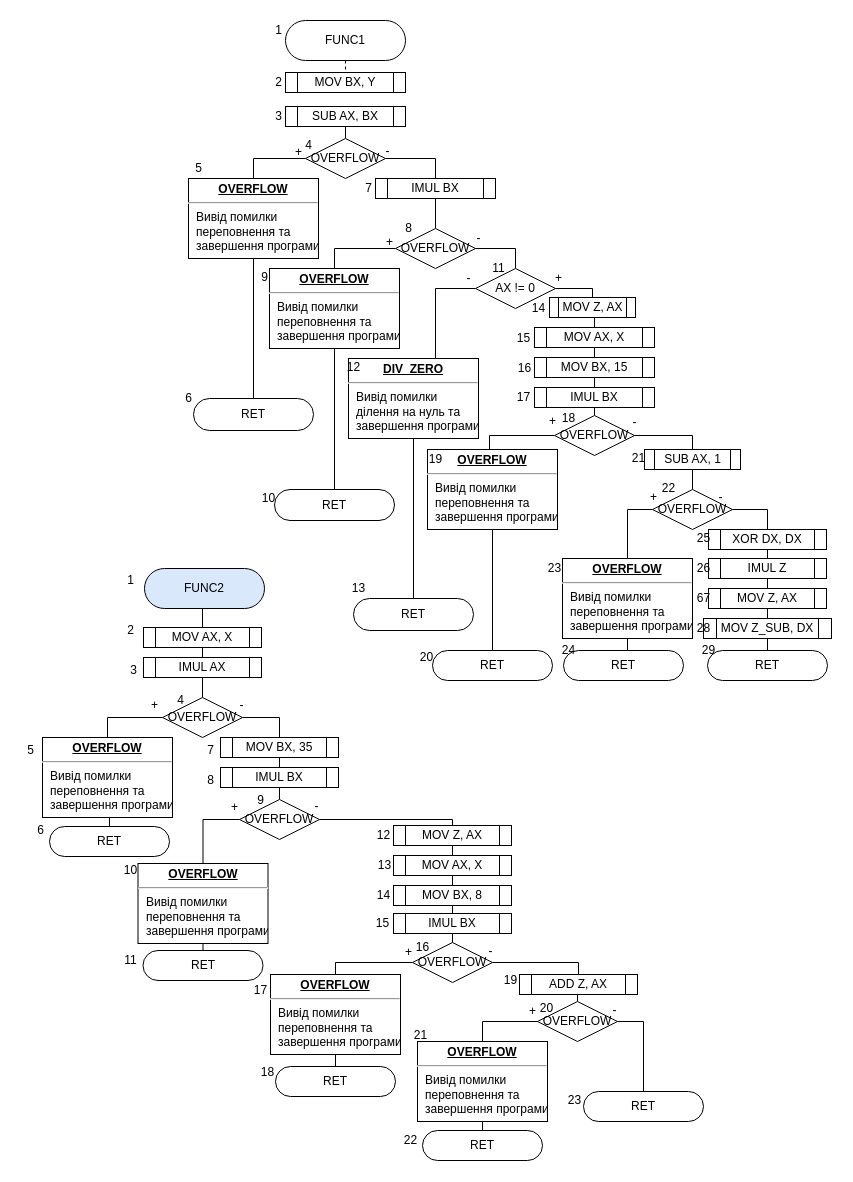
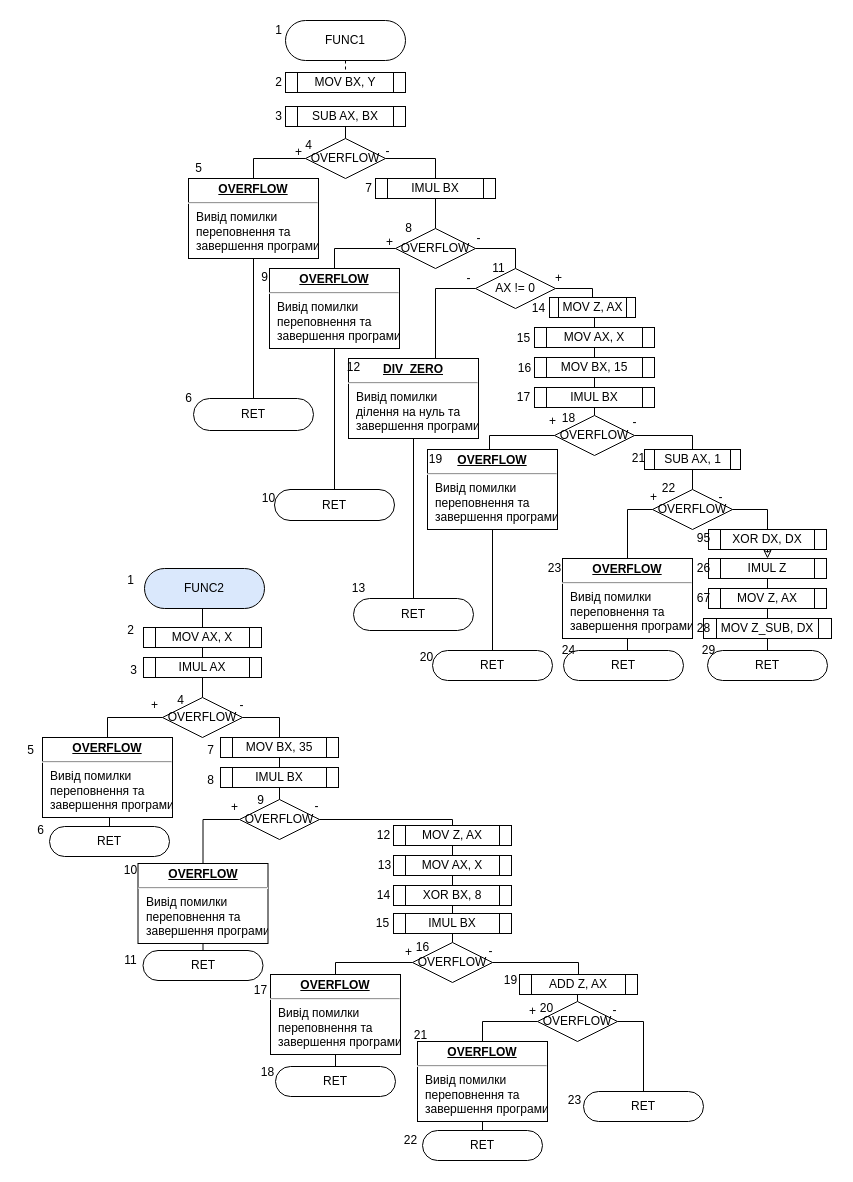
node "25": label "25" -> "95"
edge "XOR DX, DX" -- "IMUL Z": arrowhead none -> classic
node "MOV BX, 8": label "MOV BX, 8" -> "XOR BX, 8"
